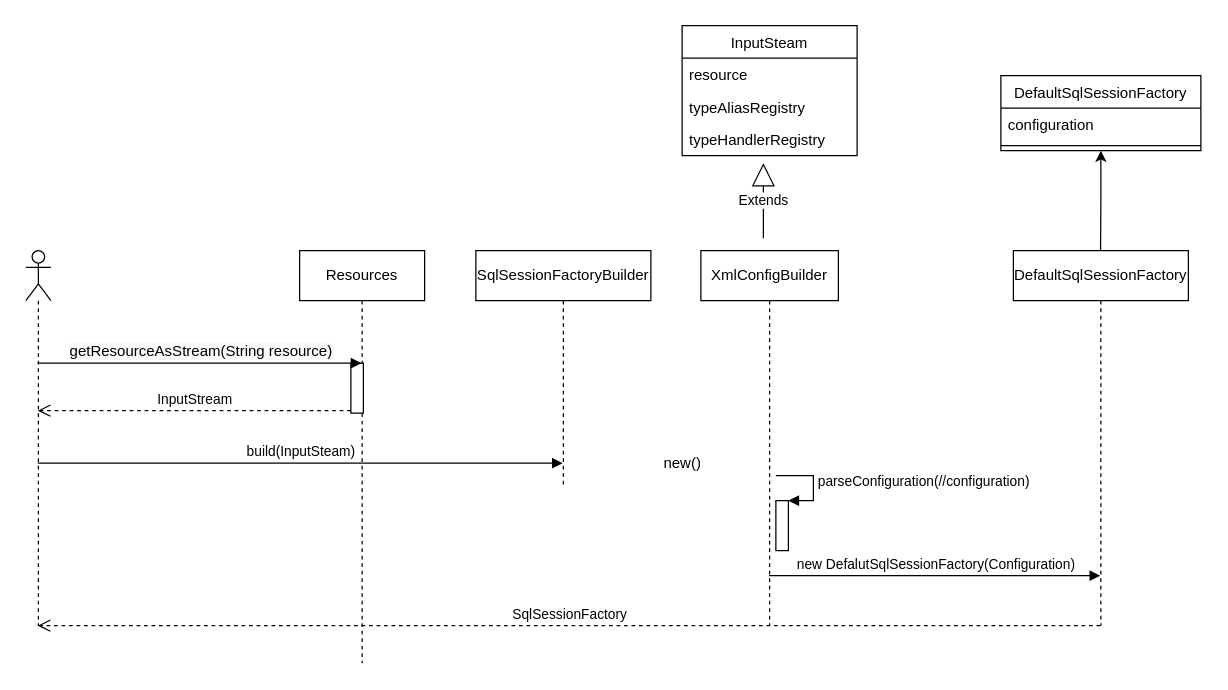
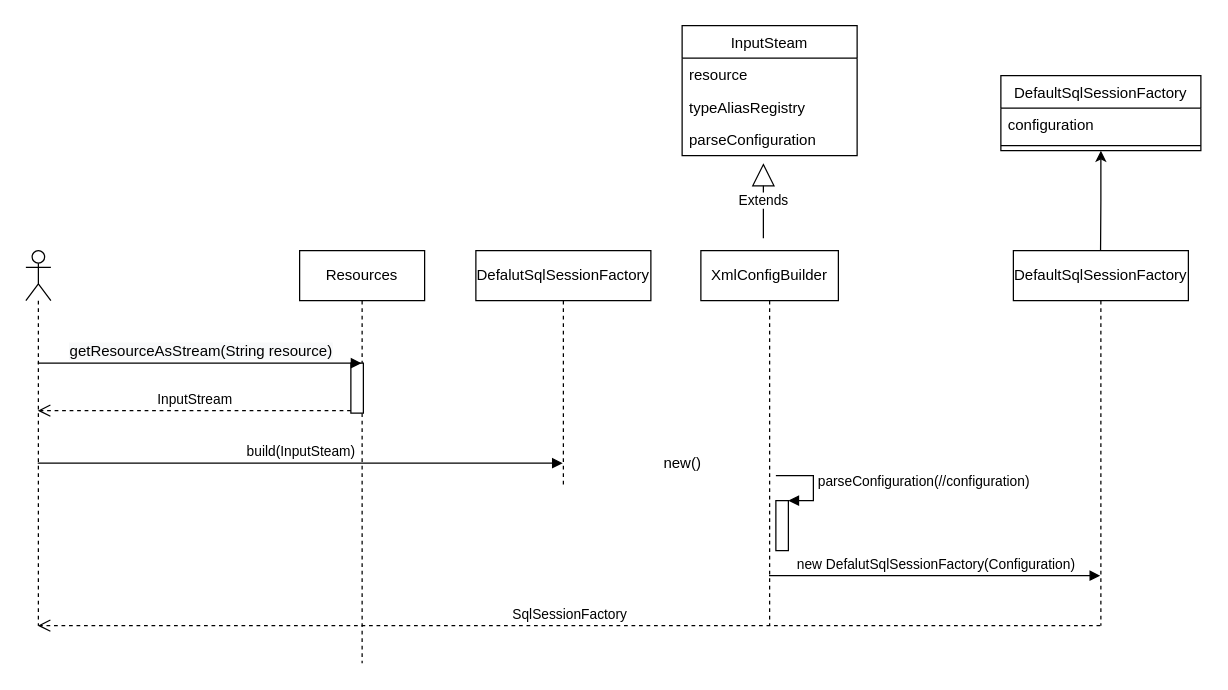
node "typeHandlerRegistry": label "typeHandlerRegistry" -> "parseConfiguration"
node "SqlSessionFactoryBuilder": label "SqlSessionFactoryBuilder" -> "DefalutSqlSessionFactory"
